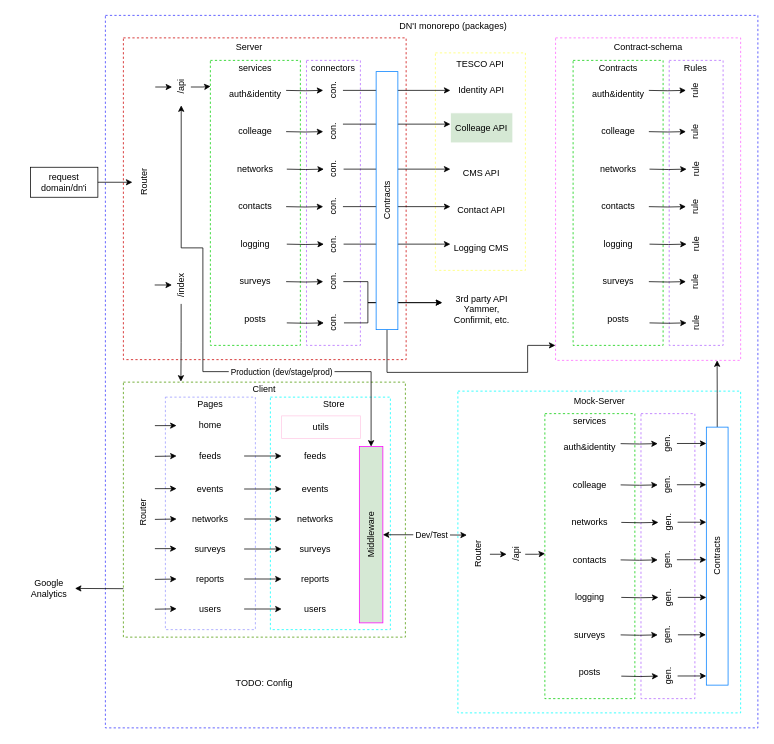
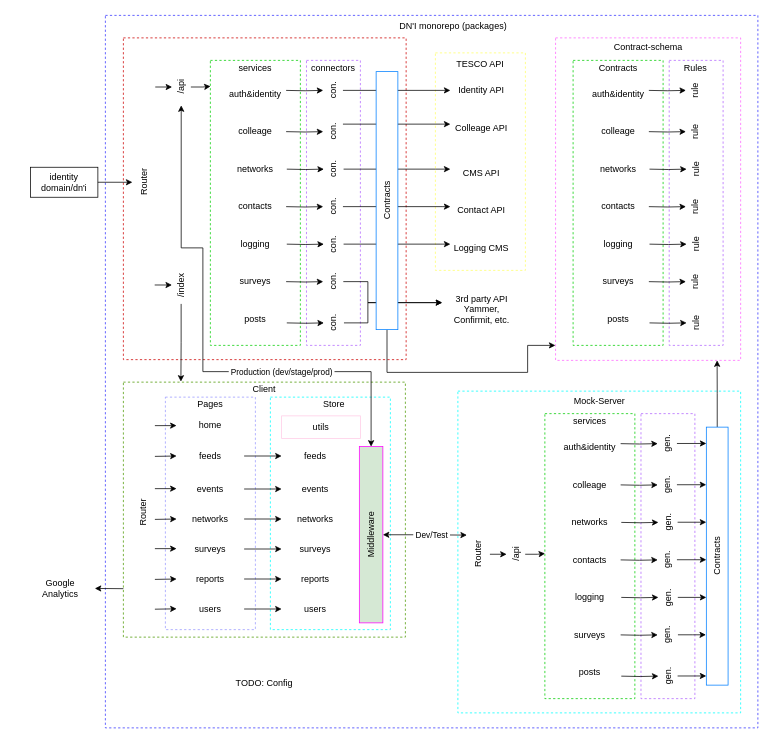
node "Server": removed
node "Colleage API": fillcolor #d5e8d4 -> #ffffff
node "request domain/dn'i": label "request domain/dn'i" -> "identity domain/dn'i"
node "Google Analytics": size 68x60 -> 90x60
